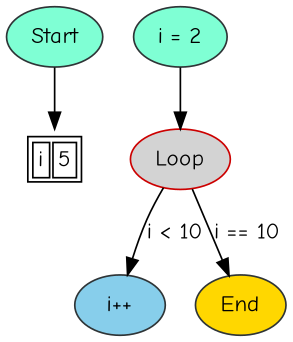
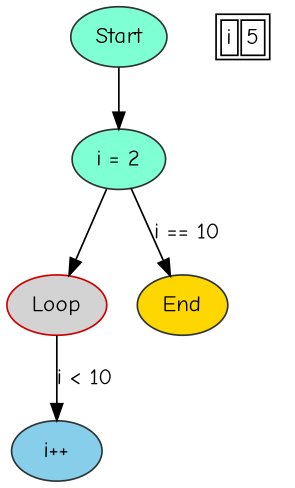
edge "Start" -> "i": now "Start" -> "i = 2"
edge "Loop" -> "End": now "i = 2" -> "End"
